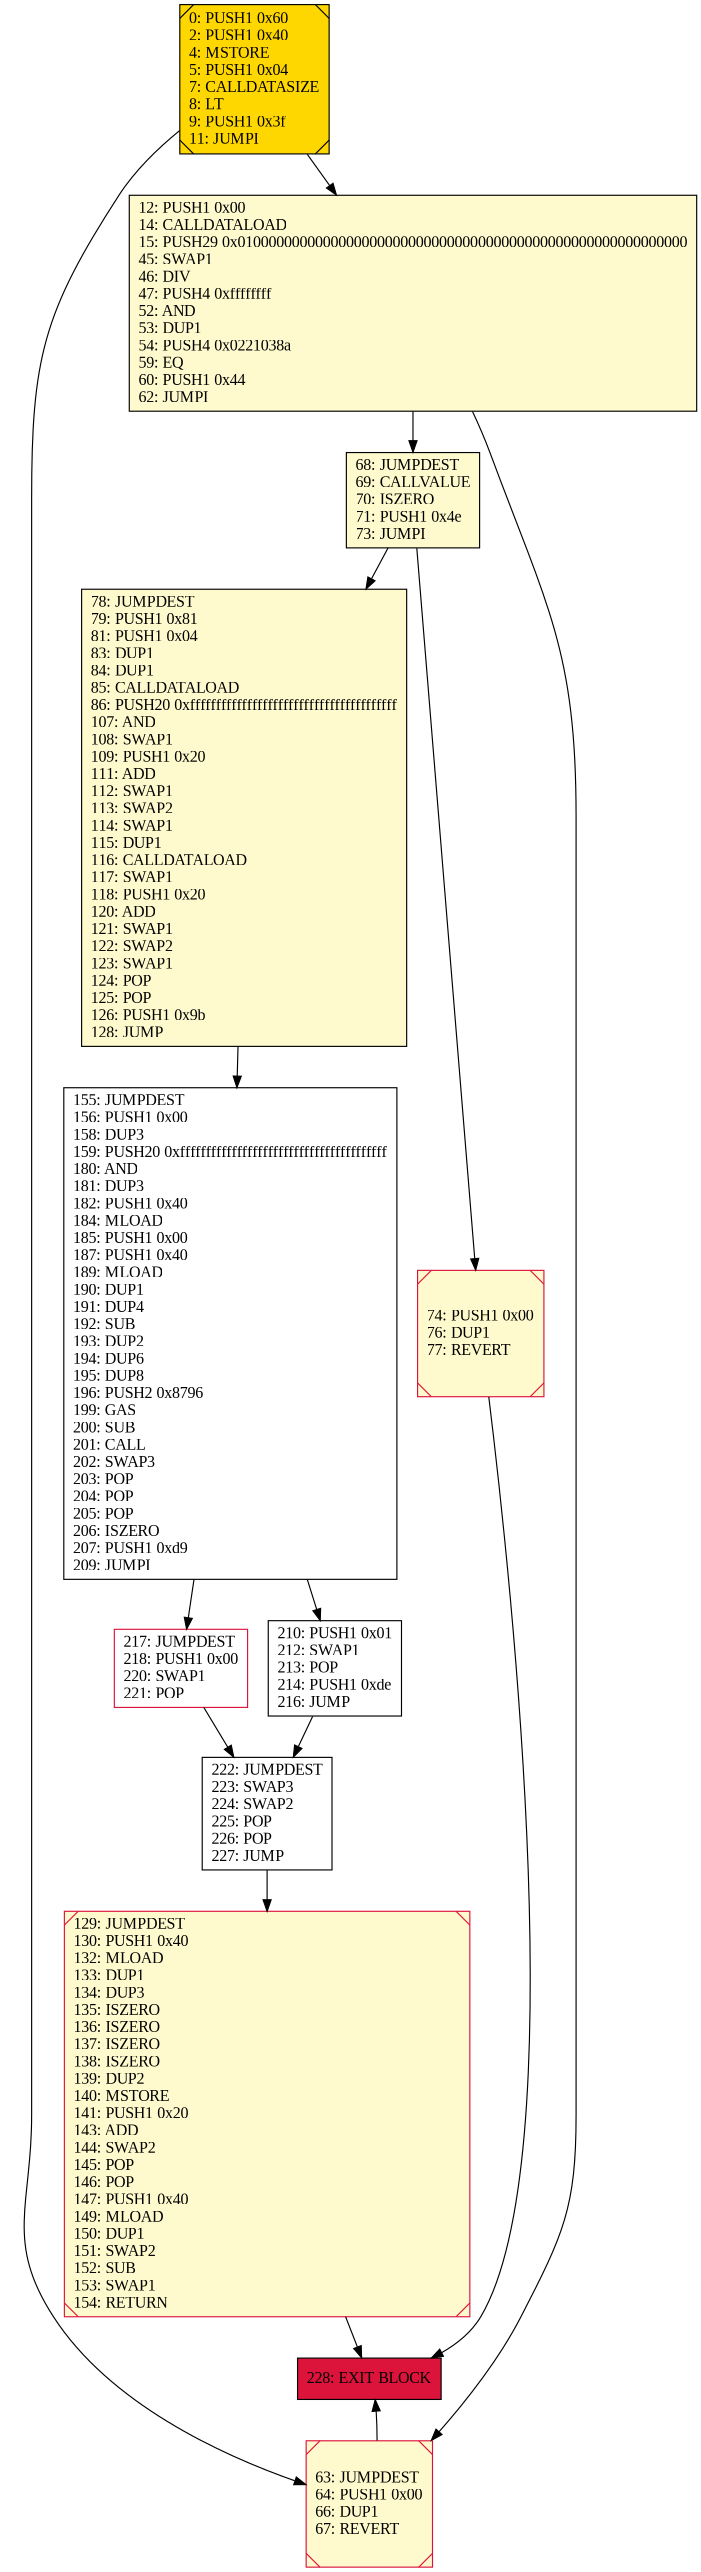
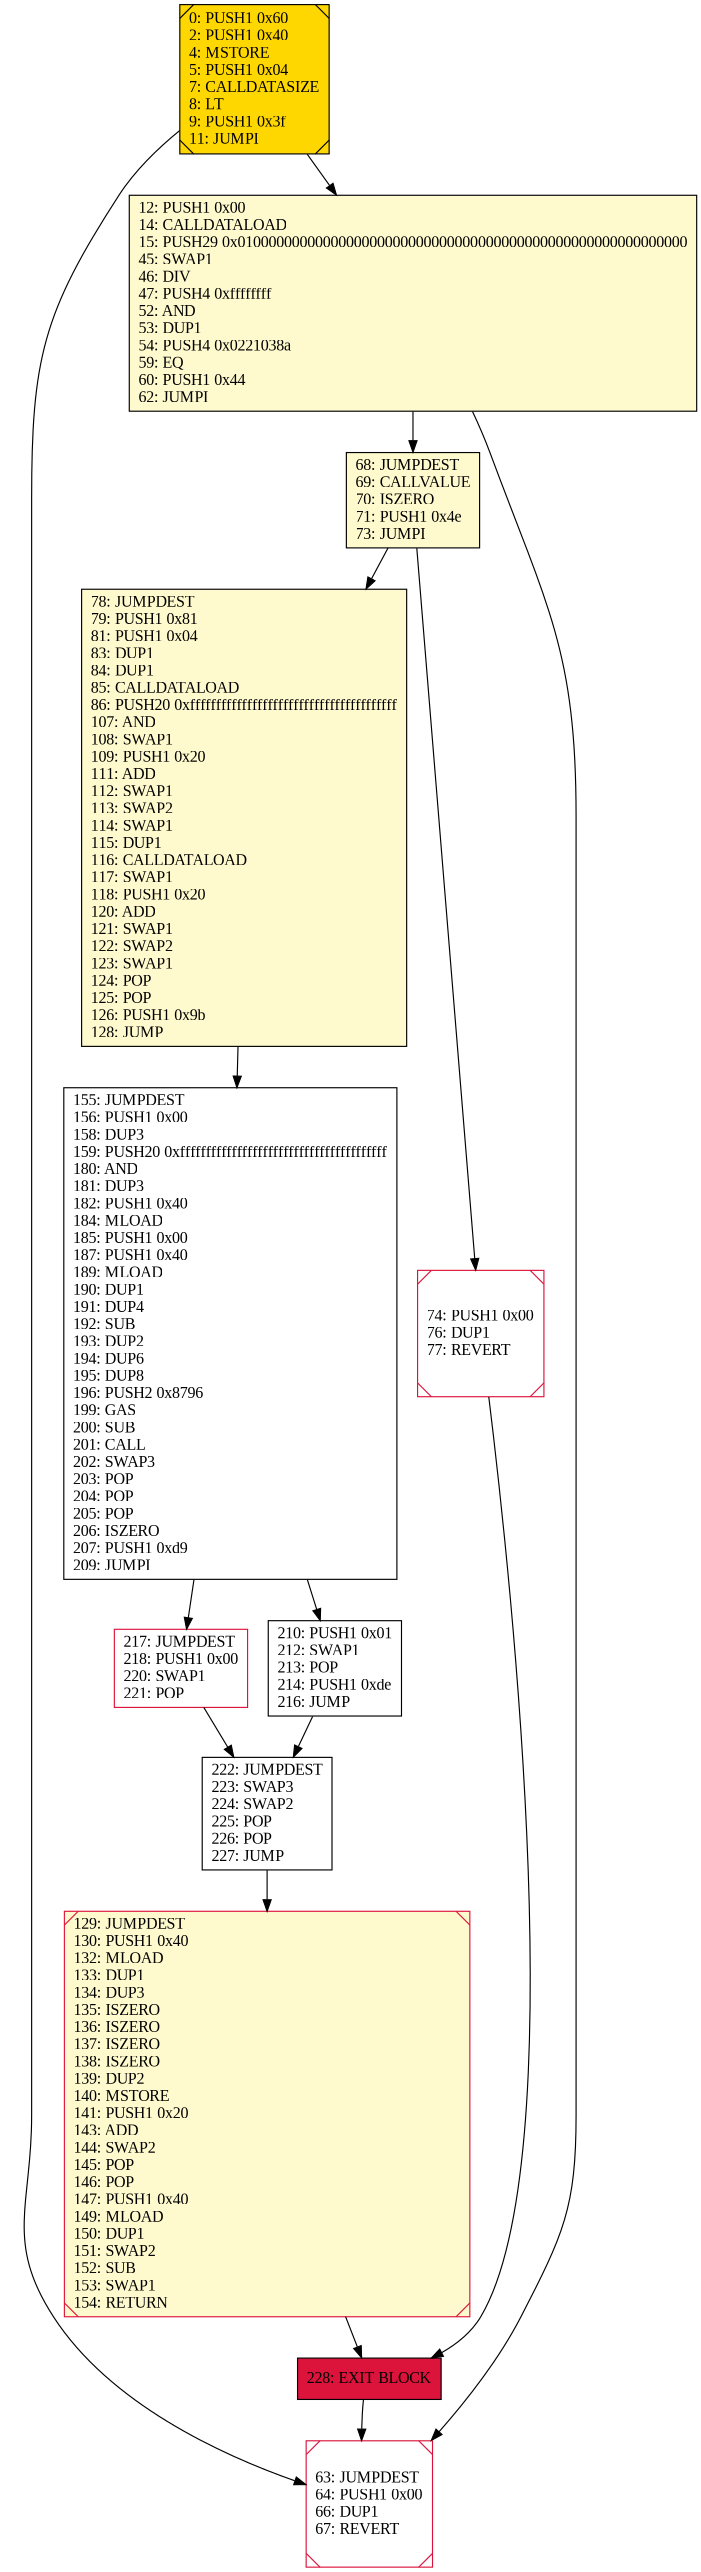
node "74: PUSH1 0x00 76: DUP1 77: REVERT": fillcolor lemonchiffon -> white
edge "63: JUMPDEST 64: PUSH1 0x00 66: DUP1 67: REVERT" -> "228: EXIT BLOCK": reversed
node "63: JUMPDEST 64: PUSH1 0x00 66: DUP1 67: REVERT": fillcolor lemonchiffon -> white
